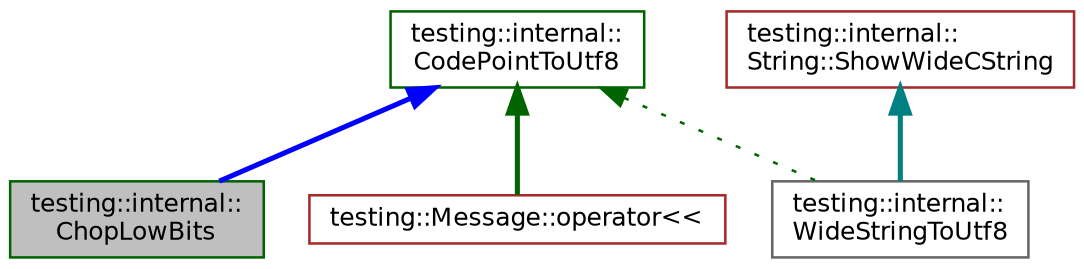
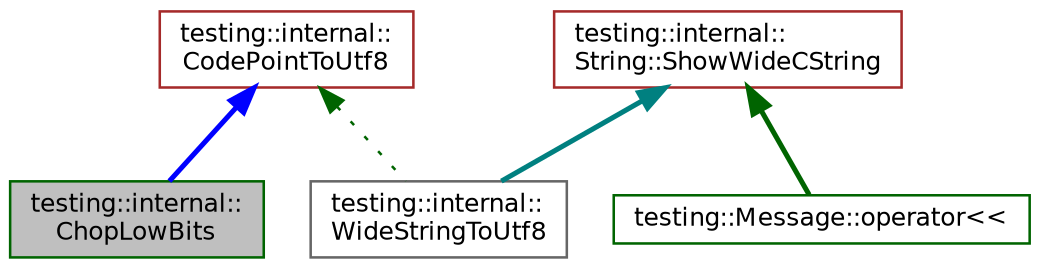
node "testing::internal:: CodePointToUtf8": color darkgreen -> brown
edge "testing::Message::operator<<" -> "testing::internal:: CodePointToUtf8": now "testing::Message::operator<<" -> "testing::internal:: String::ShowWideCString"
node "testing::Message::operator<<": color brown -> darkgreen
